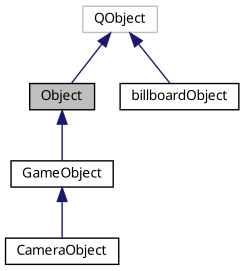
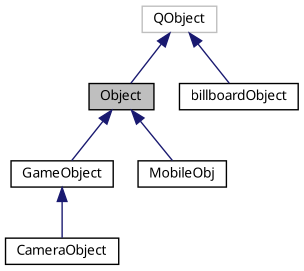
node "MobileObj": added
